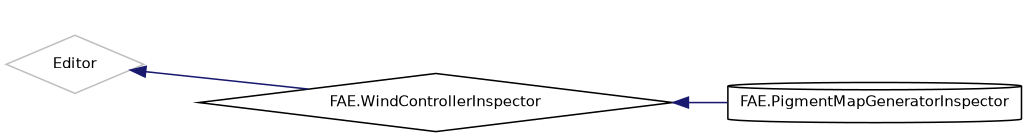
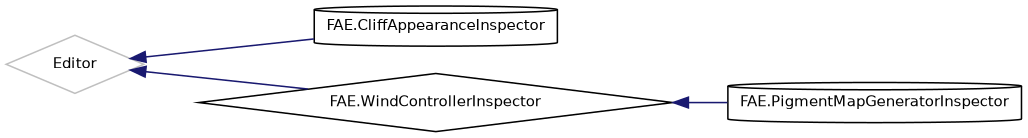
node "FAE.CliffAppearanceInspector": added
